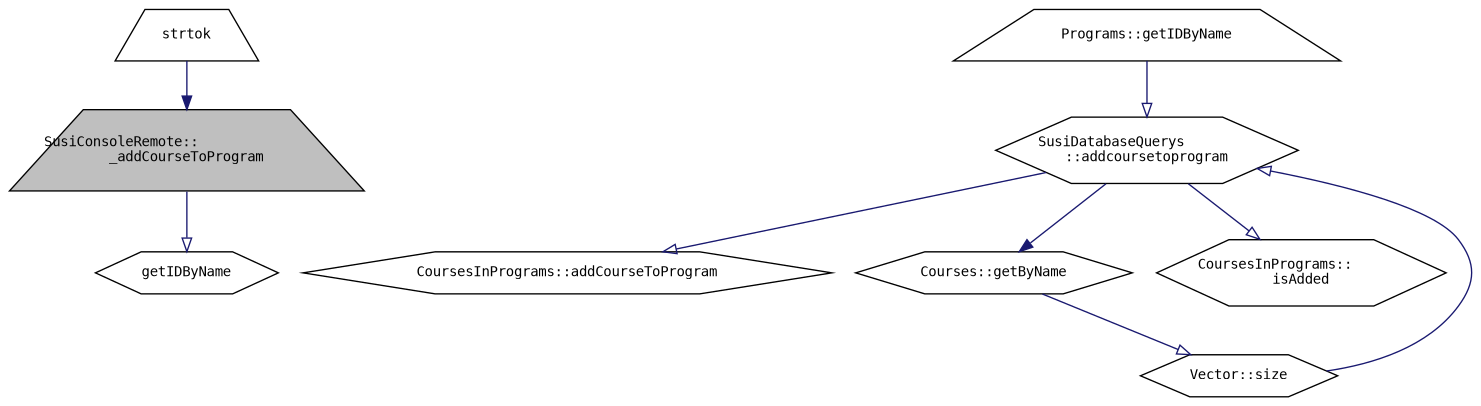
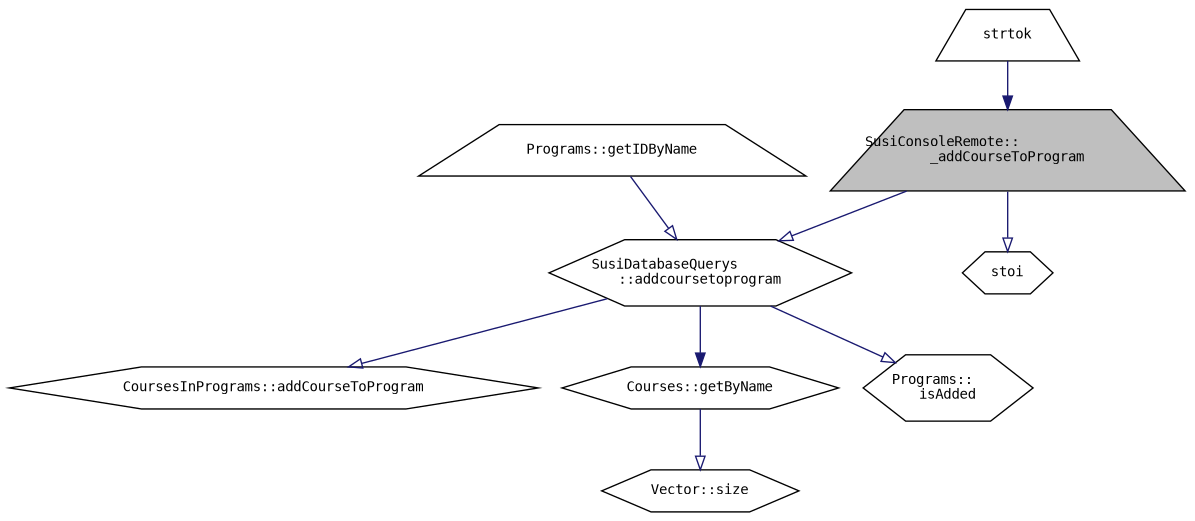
edge "Vector::size" -> "SusiDatabaseQuerys ::addcoursetoprogram": now "SusiConsoleRemote:: _addCourseToProgram" -> "SusiDatabaseQuerys ::addcoursetoprogram"
node "getIDByName": label "getIDByName" -> "stoi"
node "CoursesInPrograms:: isAdded": label "CoursesInPrograms:: isAdded" -> "Programs:: isAdded"
